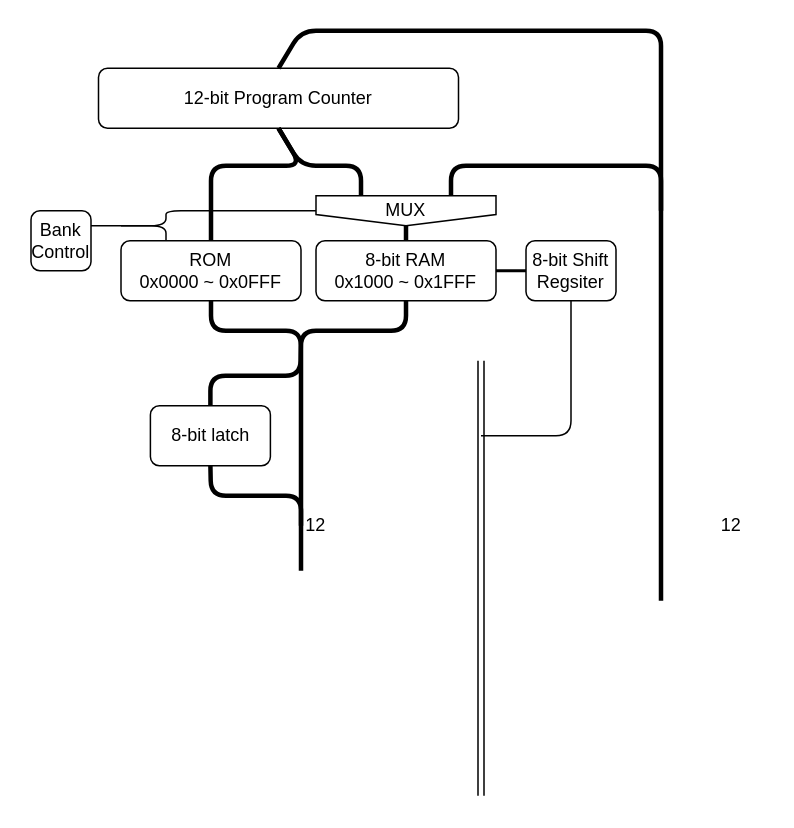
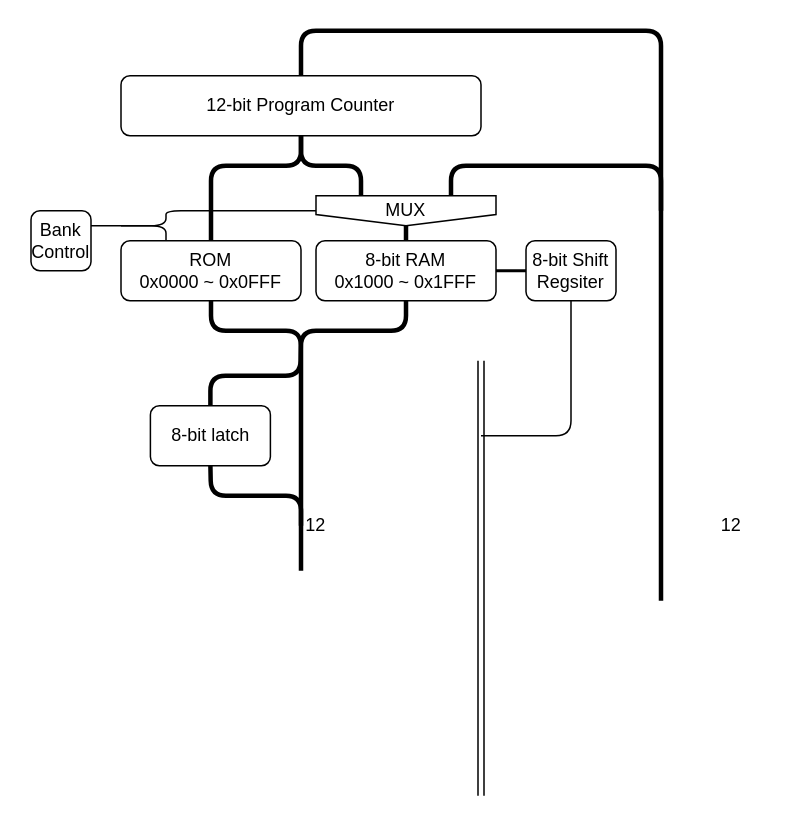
node "12-bit Program Counter": moved (278, 98) -> (301, 106)
